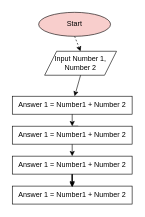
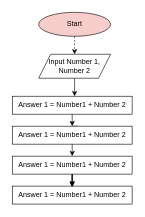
node "Input Number 1, Number 2": moved (81, 63) -> (75, 66)
